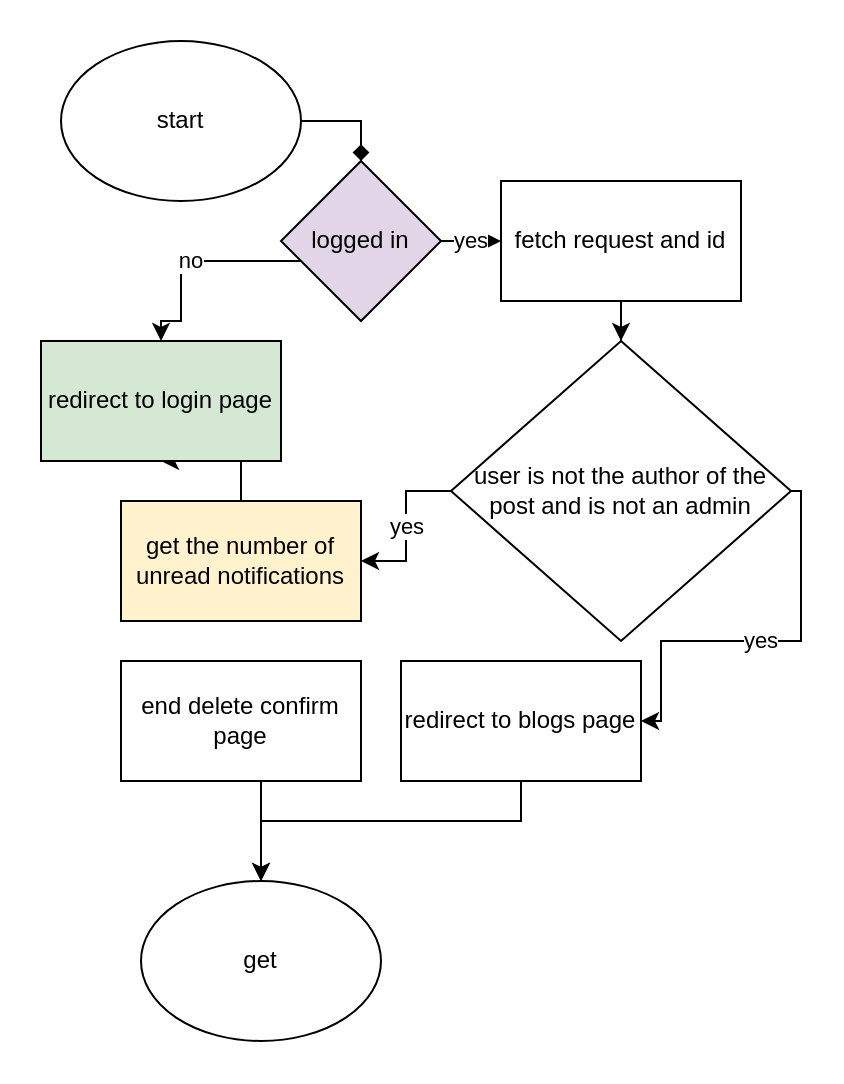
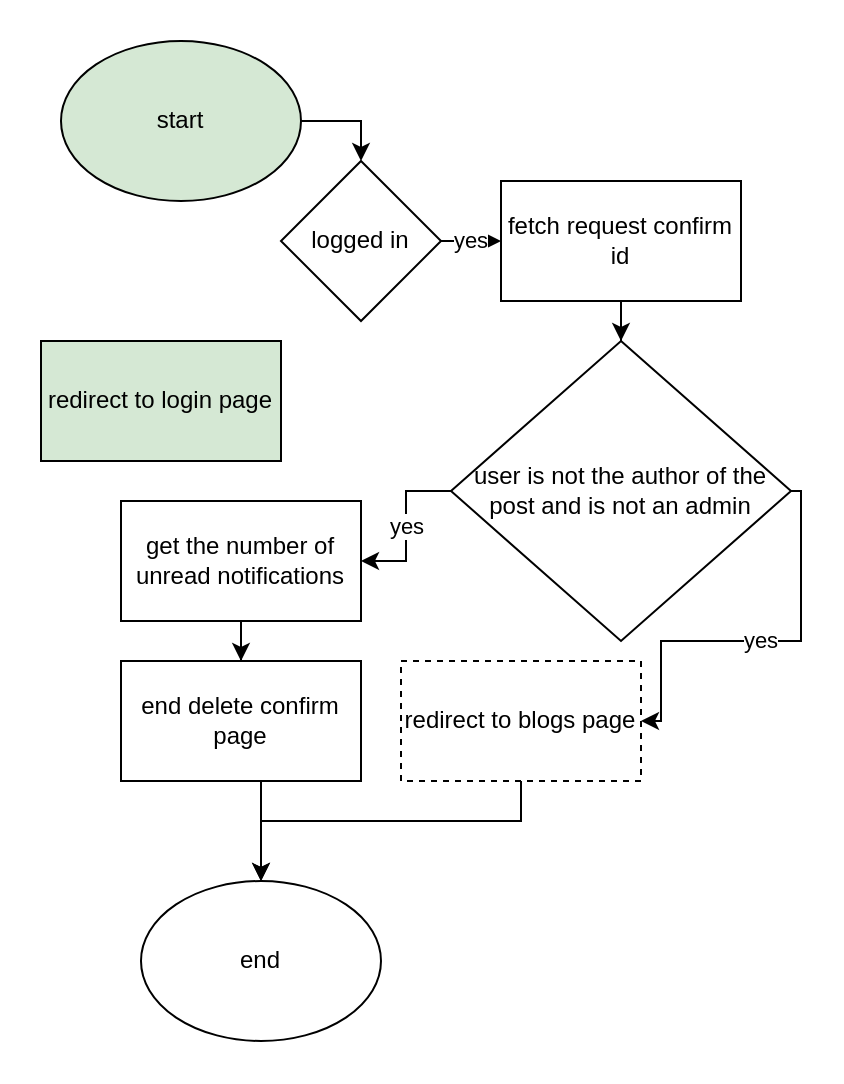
node "start": fillcolor #ffffff -> #d5e8d4
edge "start" -> "logged in": arrowhead diamond -> classic
node "logged in": fillcolor #e1d5e7 -> #ffffff
node "fetch request and id": label "fetch request and id" -> "fetch request confirm id"
edge "logged in" -> "redirect to login page": removed, label "no"
edge "get the number of unread notifications" -> "redirect to login page": now "get the number of unread notifications" -> "end delete confirm page"
node "get the number of unread notifications": fillcolor #fff2cc -> #ffffff
node "redirect to blogs page": style solid -> dashed
node "get": label "get" -> "end"
